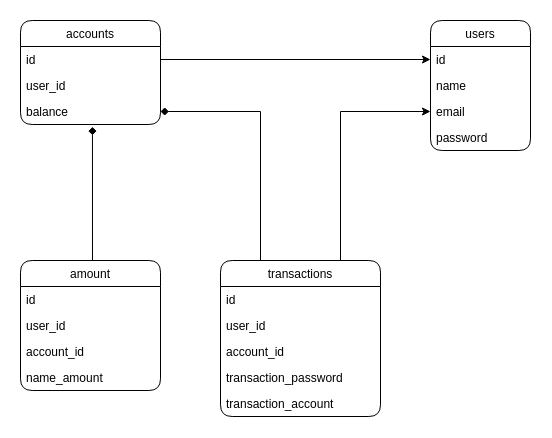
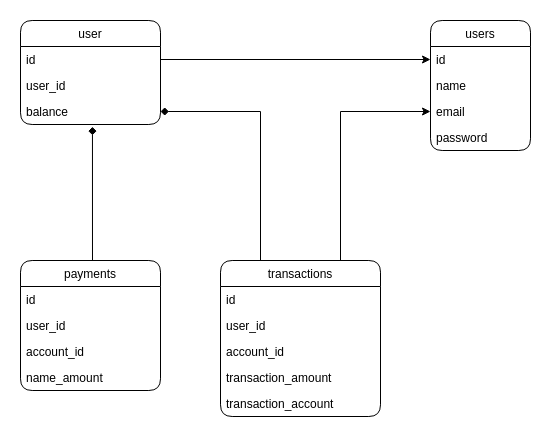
node "accounts": label "accounts" -> "user"
node "amount": label "amount" -> "payments"
node "transaction_password": label "transaction_password" -> "transaction_amount"
